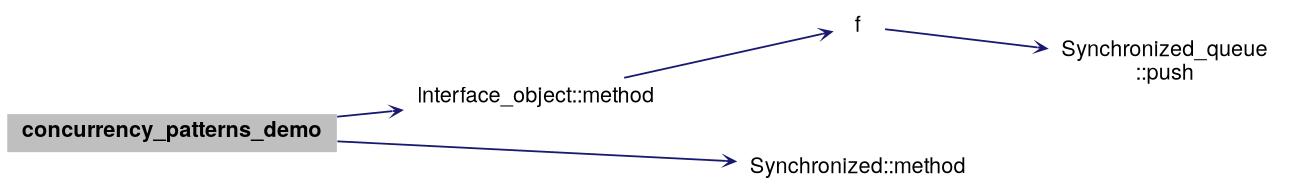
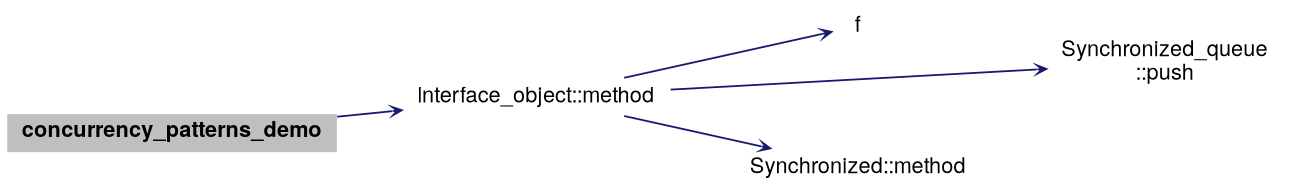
edge "f" -> "Synchronized_queue ::push": now "Interface_object::method" -> "Synchronized_queue ::push"
edge "concurrency_patterns_demo" -> "Synchronized::method": now "Interface_object::method" -> "Synchronized::method"
